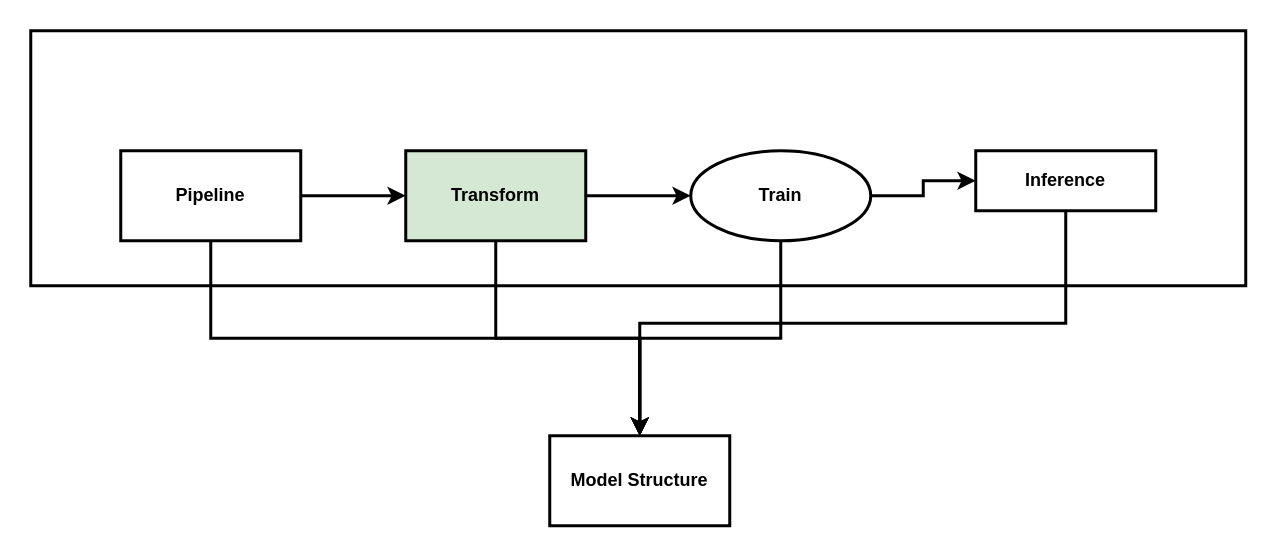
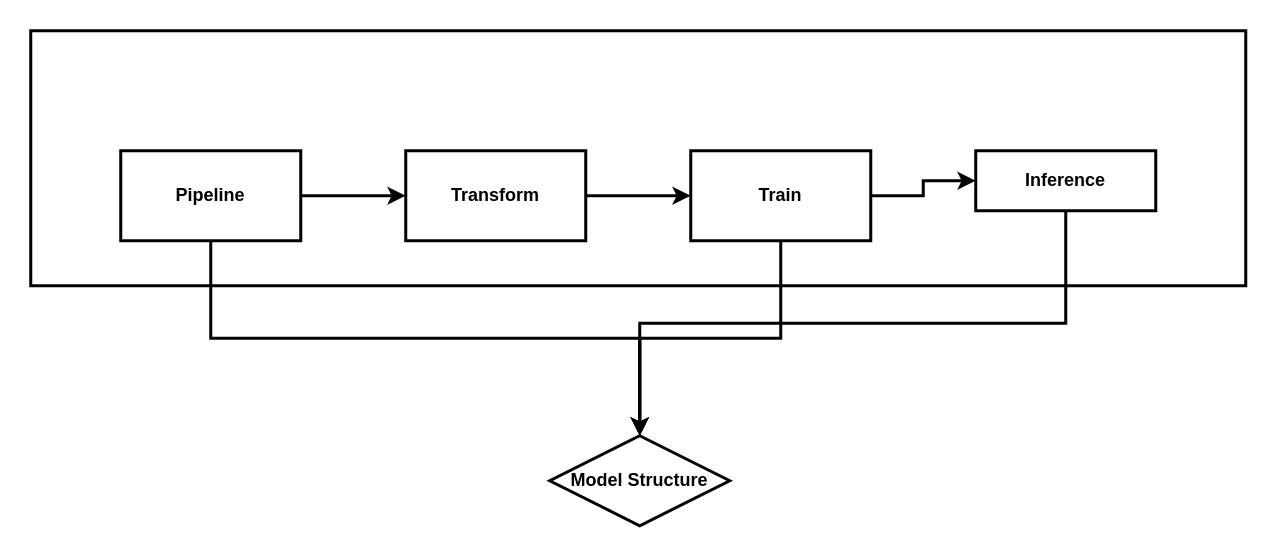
node "Transform": fillcolor #d5e8d4 -> #ffffff
node "Train": shape ellipse -> rectangle
edge "Transform" -> "Model Structure": removed
node "Model Structure": shape rectangle -> diamond
